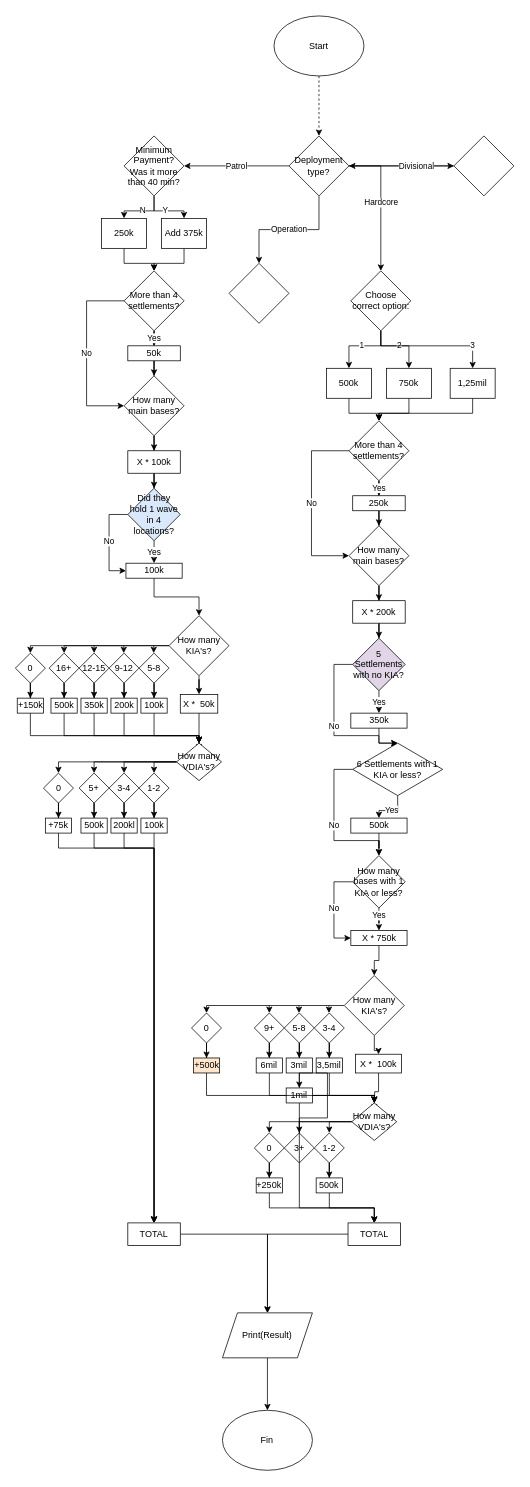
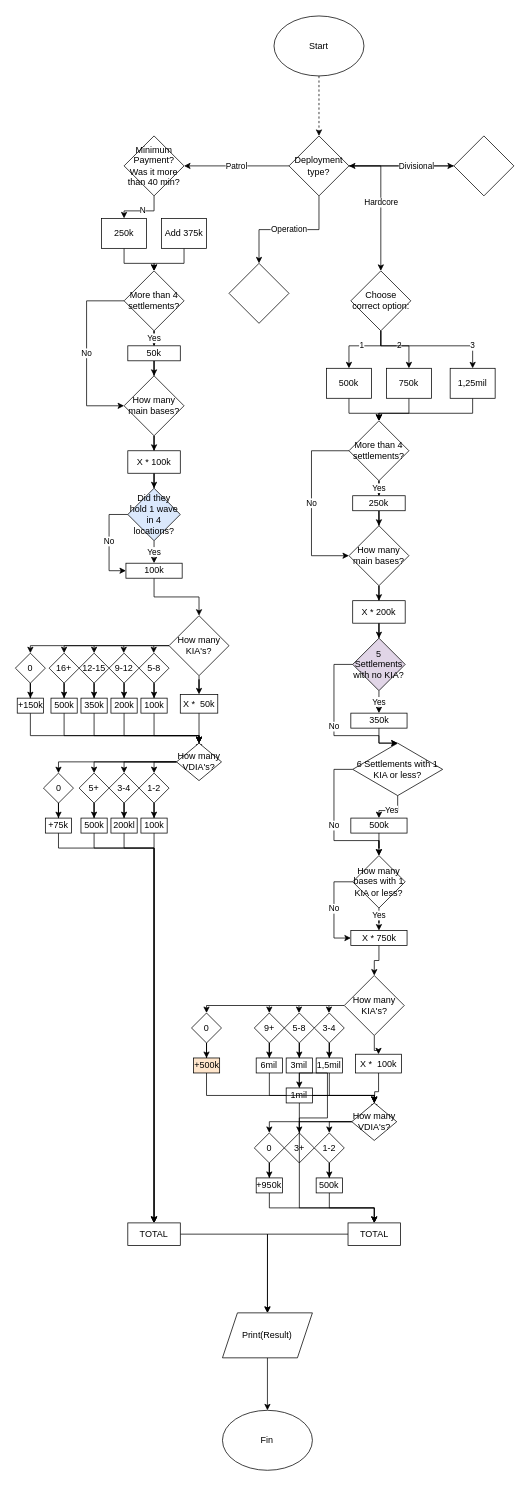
edge "Minimum Payment? Was it more than 40 min?" -> "Add 375k": removed, label "Y"
node "3,5mil": label "3,5mil" -> "1,5mil"
node "+250k": label "+250k" -> "+950k"
